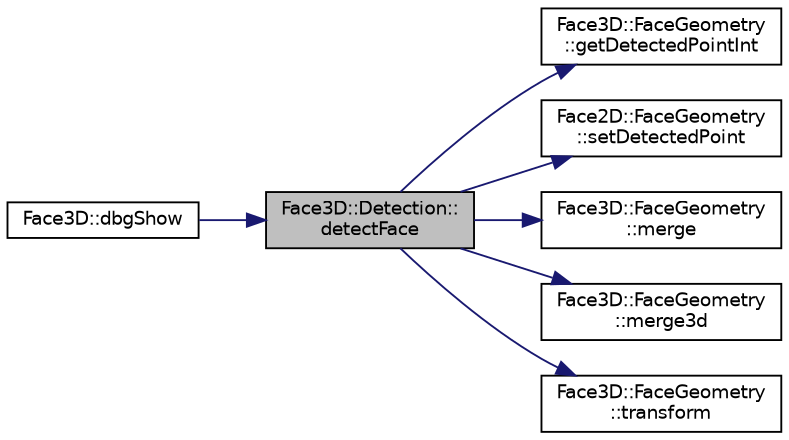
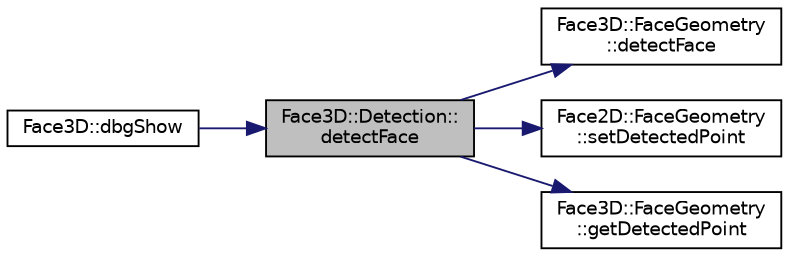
node "Face3D::FaceGeometry ::getDetectedPointInt": label "Face3D::FaceGeometry ::getDetectedPointInt" -> "Face3D::FaceGeometry ::detectFace"
node "Face3D::FaceGeometry ::merge": label "Face3D::FaceGeometry ::merge" -> "Face3D::FaceGeometry ::getDetectedPoint"
node "Face3D::FaceGeometry ::merge3d": removed
node "Face3D::FaceGeometry ::transform": removed
